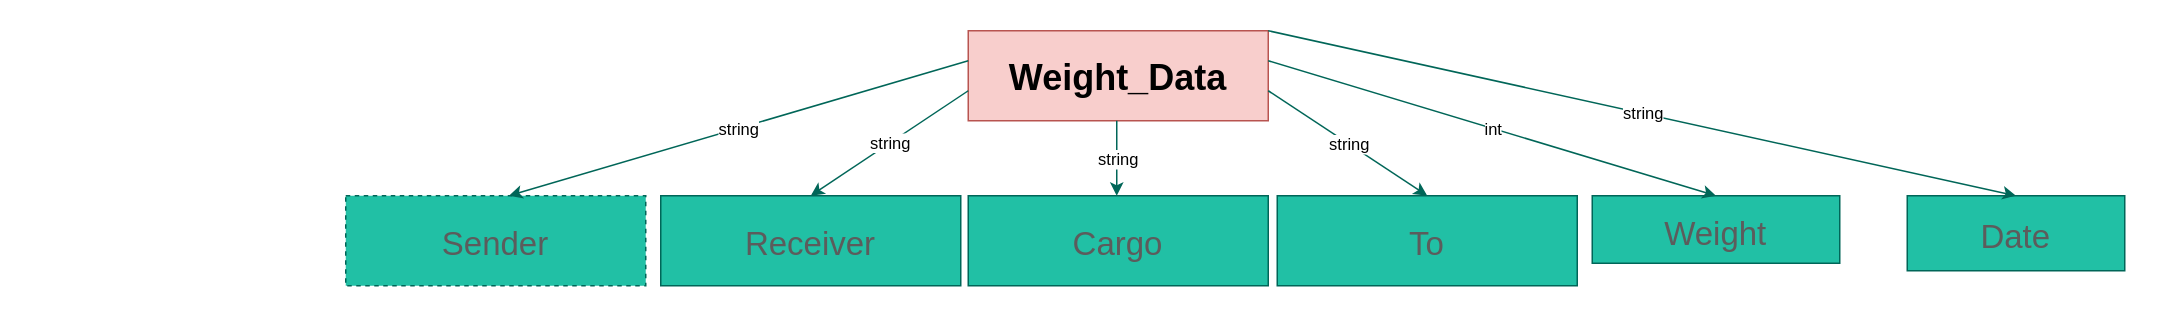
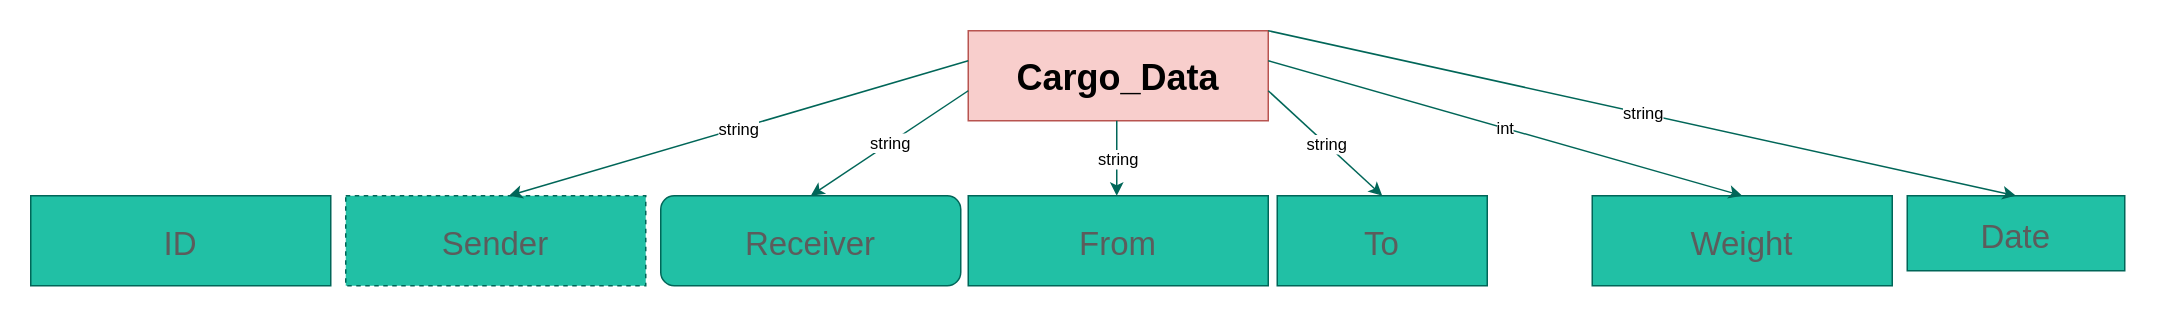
node "Weight_Data": label "Weight_Data" -> "Cargo_Data"
node "Weight": size 248x68 -> 300x90
node "ID": added
node "Receiver": shape rectangle -> rounded rectangle
node "Cargo": label "Cargo" -> "From"
node "To": size 300x90 -> 210x90
